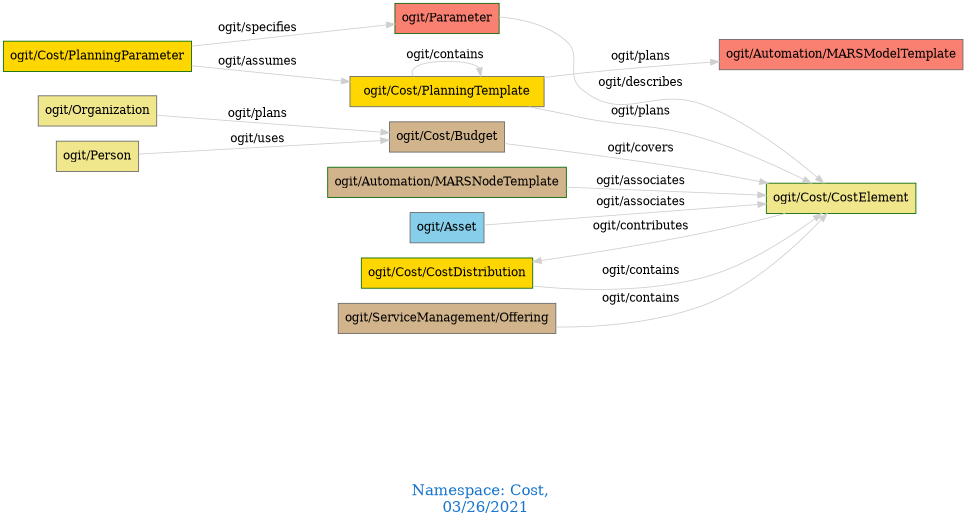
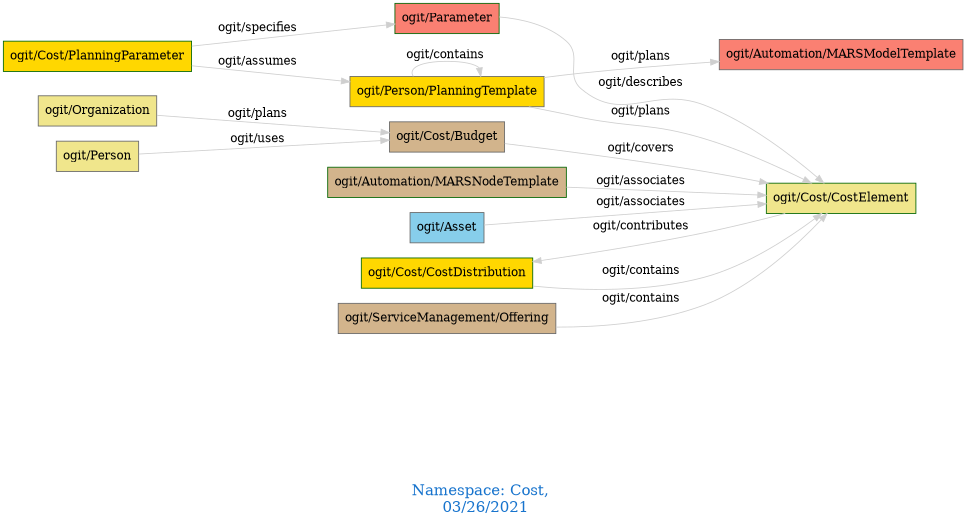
node "ogit/Cost/PlanningTemplate": label "ogit/Cost/PlanningTemplate" -> "ogit/Person/PlanningTemplate"
